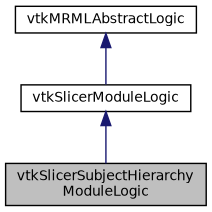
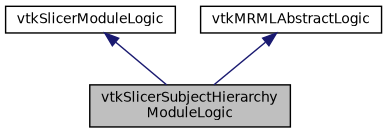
edge "vtkSlicerModuleLogic" -> "vtkMRMLAbstractLogic": now "vtkSlicerSubjectHierarchy ModuleLogic" -> "vtkMRMLAbstractLogic"
